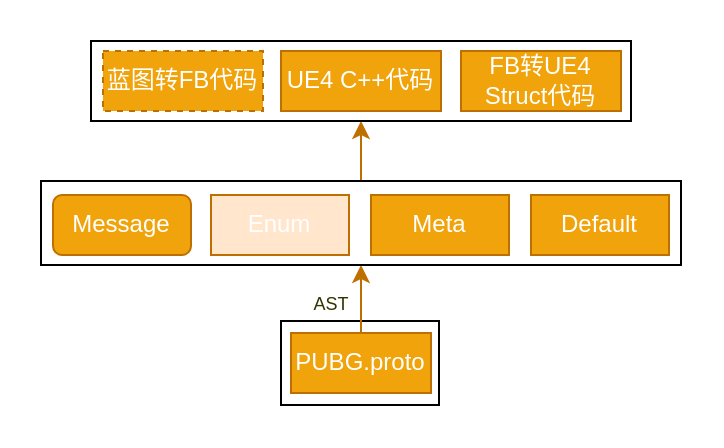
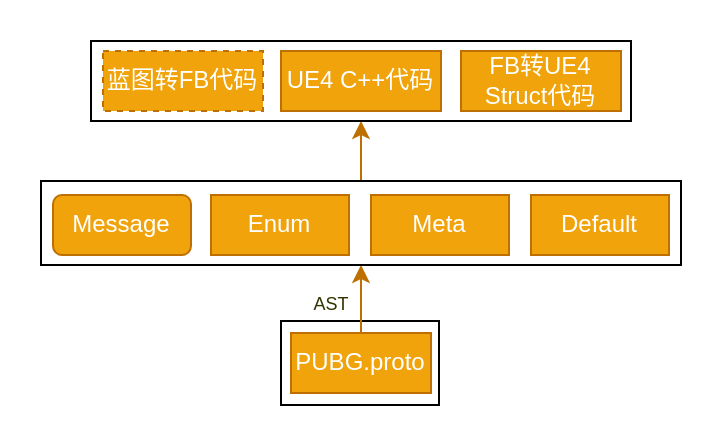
node "Enum": fillcolor #ffe6cc -> #f0a30a
